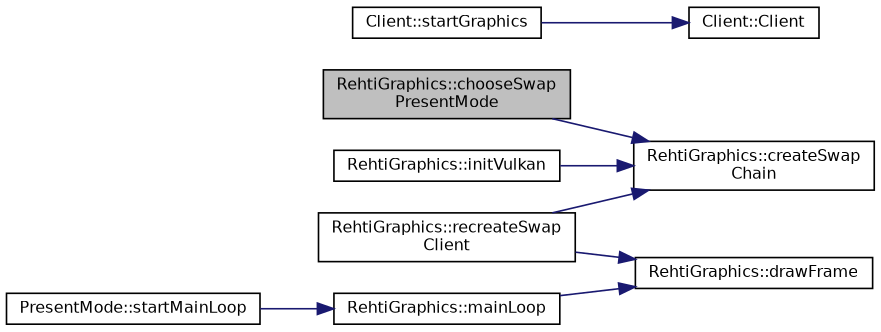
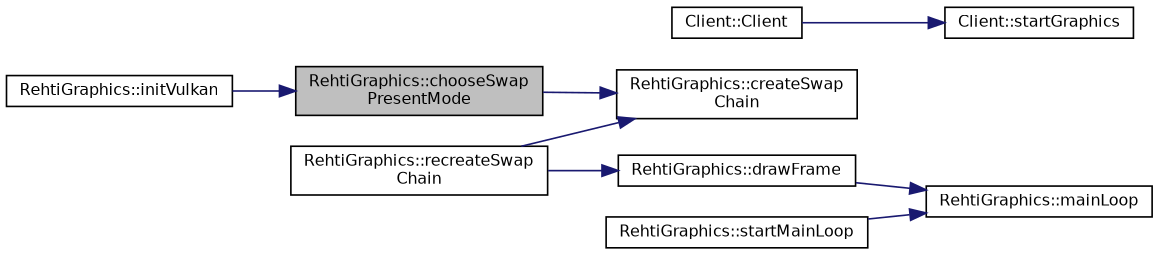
edge "Client::startGraphics" -> "Client::Client": reversed
edge "RehtiGraphics::initVulkan" -> "RehtiGraphics::createSwap Chain": now "RehtiGraphics::initVulkan" -> "RehtiGraphics::chooseSwap PresentMode"
node "RehtiGraphics::recreateSwap Client": label "RehtiGraphics::recreateSwap Client" -> "RehtiGraphics::recreateSwap Chain"
edge "RehtiGraphics::mainLoop" -> "RehtiGraphics::drawFrame": reversed
node "PresentMode::startMainLoop": label "PresentMode::startMainLoop" -> "RehtiGraphics::startMainLoop"
